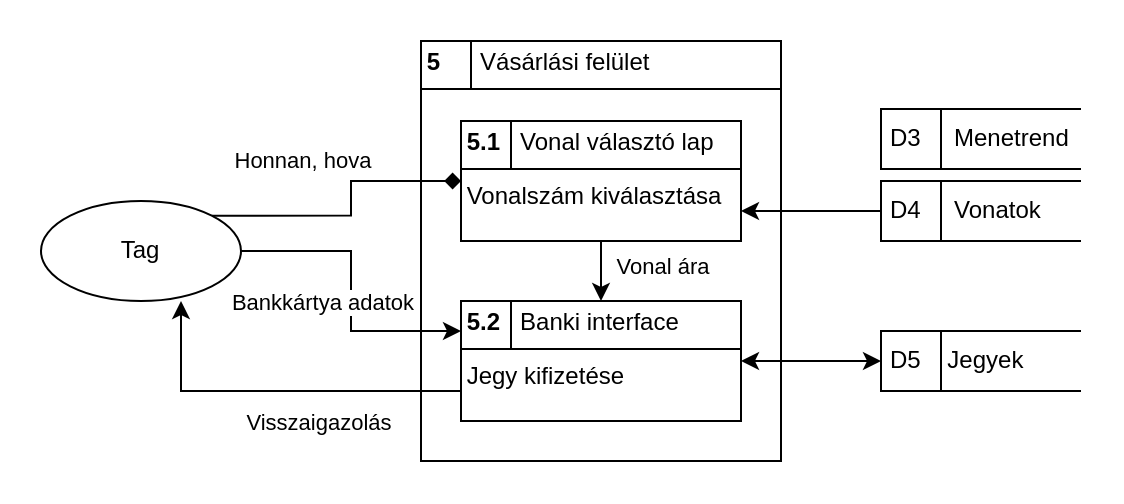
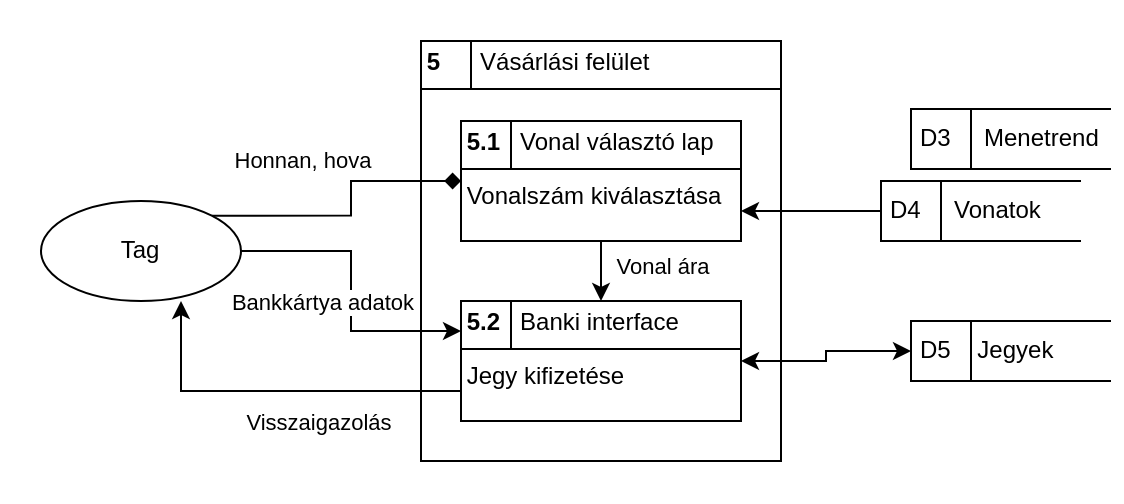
node "D3 Menetrend": moved (981, 139) -> (1011, 139)
node "D5 Jegyek": moved (981, 361) -> (1011, 351)
